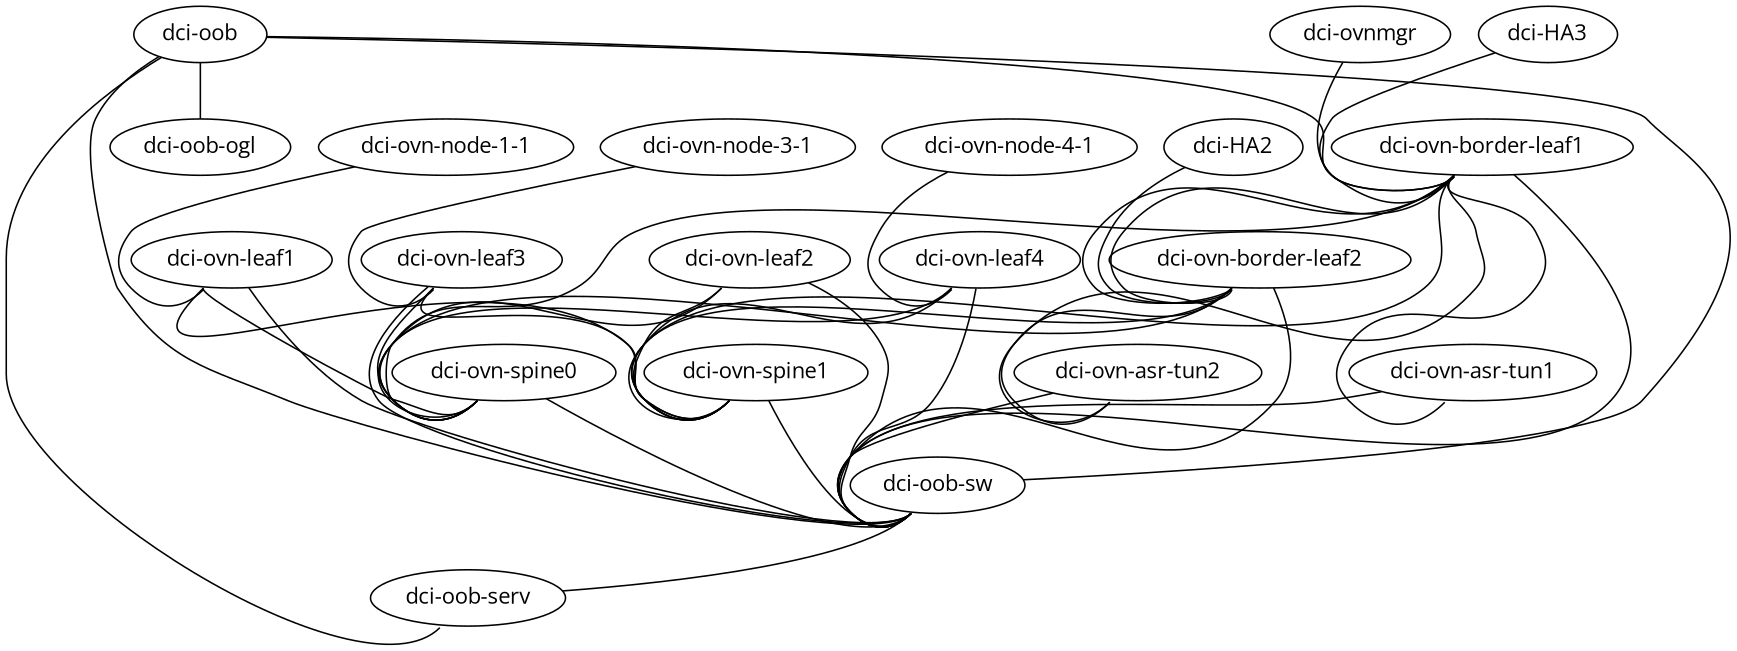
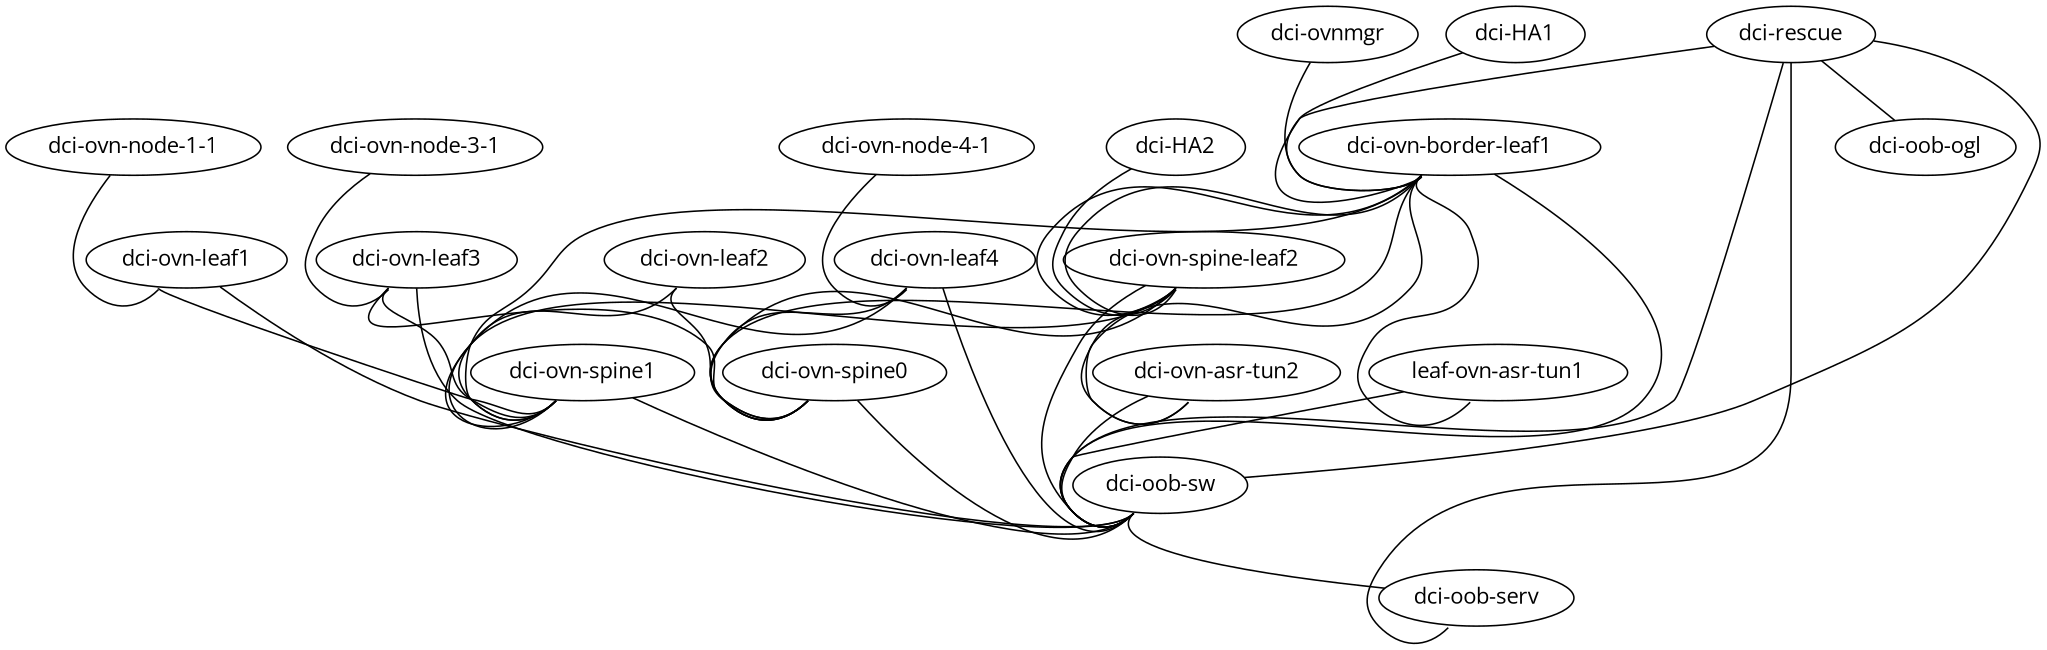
node "dci-oob": label "dci-oob" -> "dci-rescue"
node "dci-HA3": label "dci-HA3" -> "dci-HA1"
node "dci-ovn-border-leaf2": label "dci-ovn-border-leaf2" -> "dci-ovn-spine-leaf2"
edge "dci-ovn-leaf1" -- "dci-ovn-spine0": removed
node "dci-ovn-asr-tun1": label "dci-ovn-asr-tun1" -> "leaf-ovn-asr-tun1"
edge "dci-ovn-leaf2" -- "dci-oob-sw": removed
